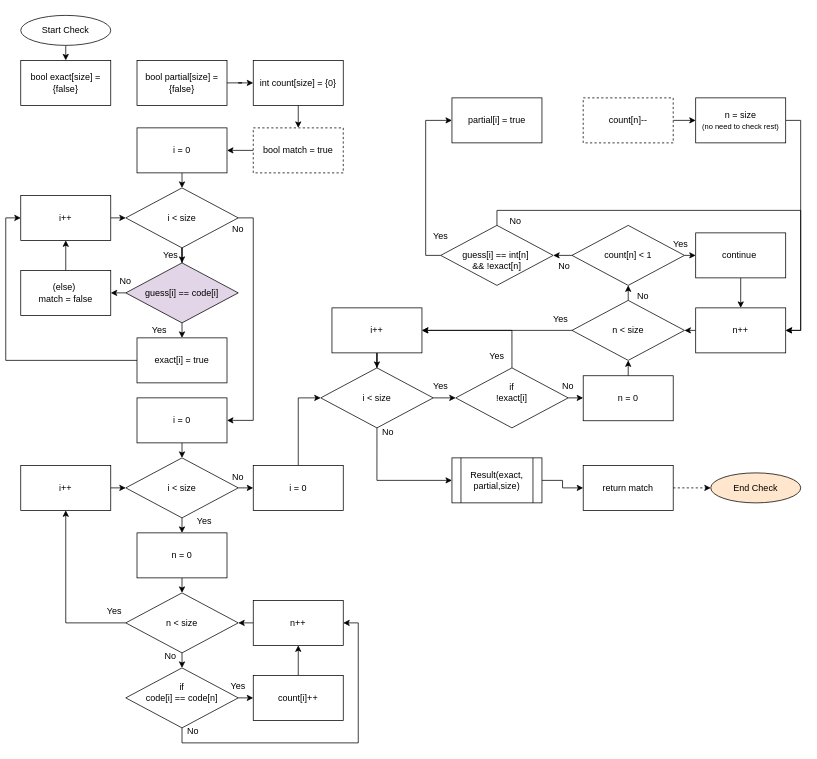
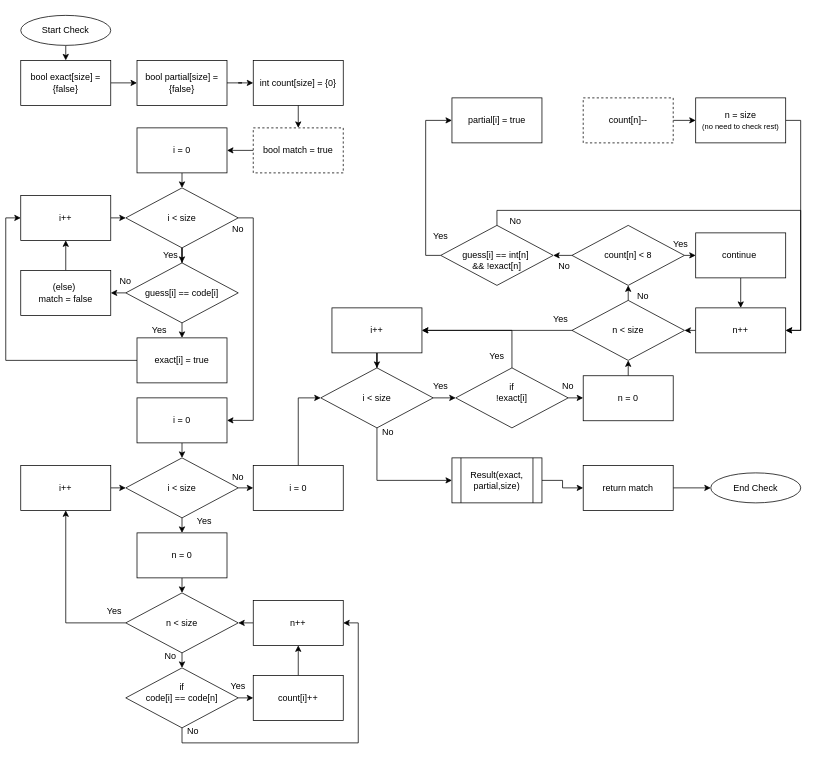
edge "bool exact[size] = {false}" -> "bool partial[size] = {false}": added
node "count[n] < 1": label "count[n] < 1" -> "count[n] < 8"
node "guess[i] == code[i]": fillcolor #e1d5e7 -> #ffffff
edge "return match" -> "End Check": style dashed -> solid
node "End Check": fillcolor #ffe6cc -> #ffffff
